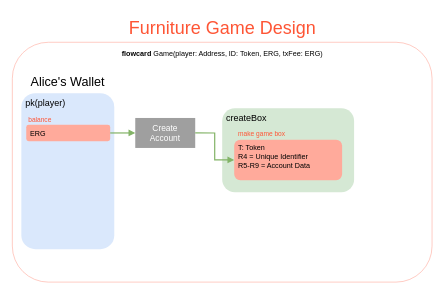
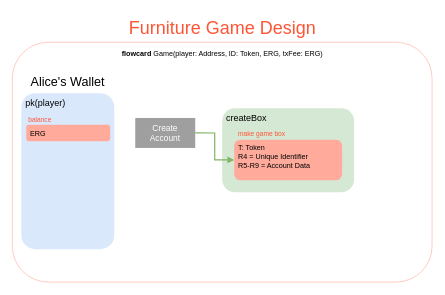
edge "ERG" -> "Create Account": removed
